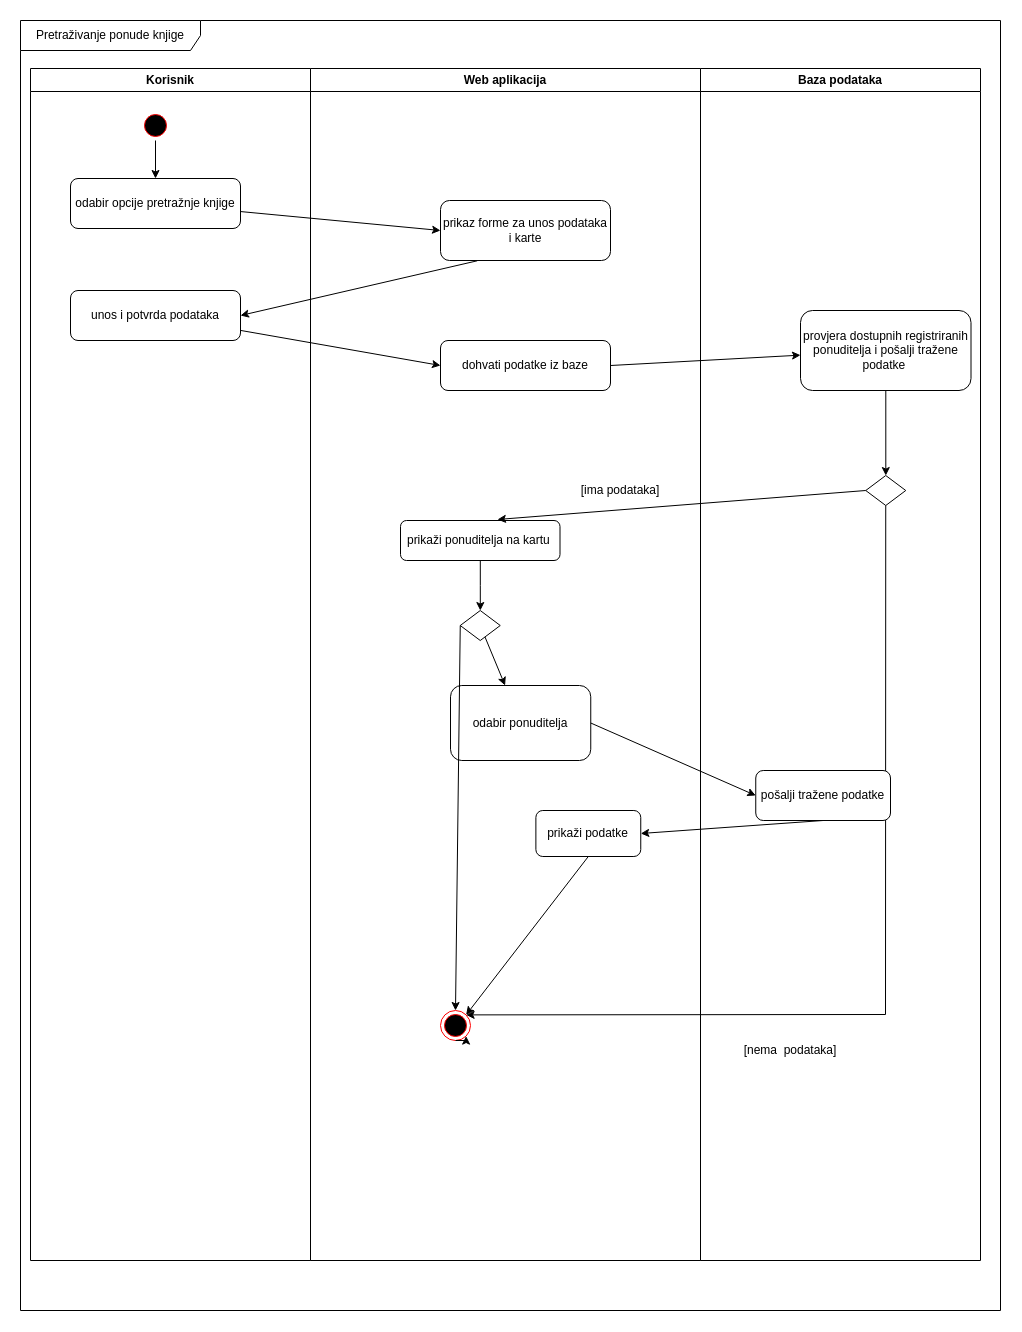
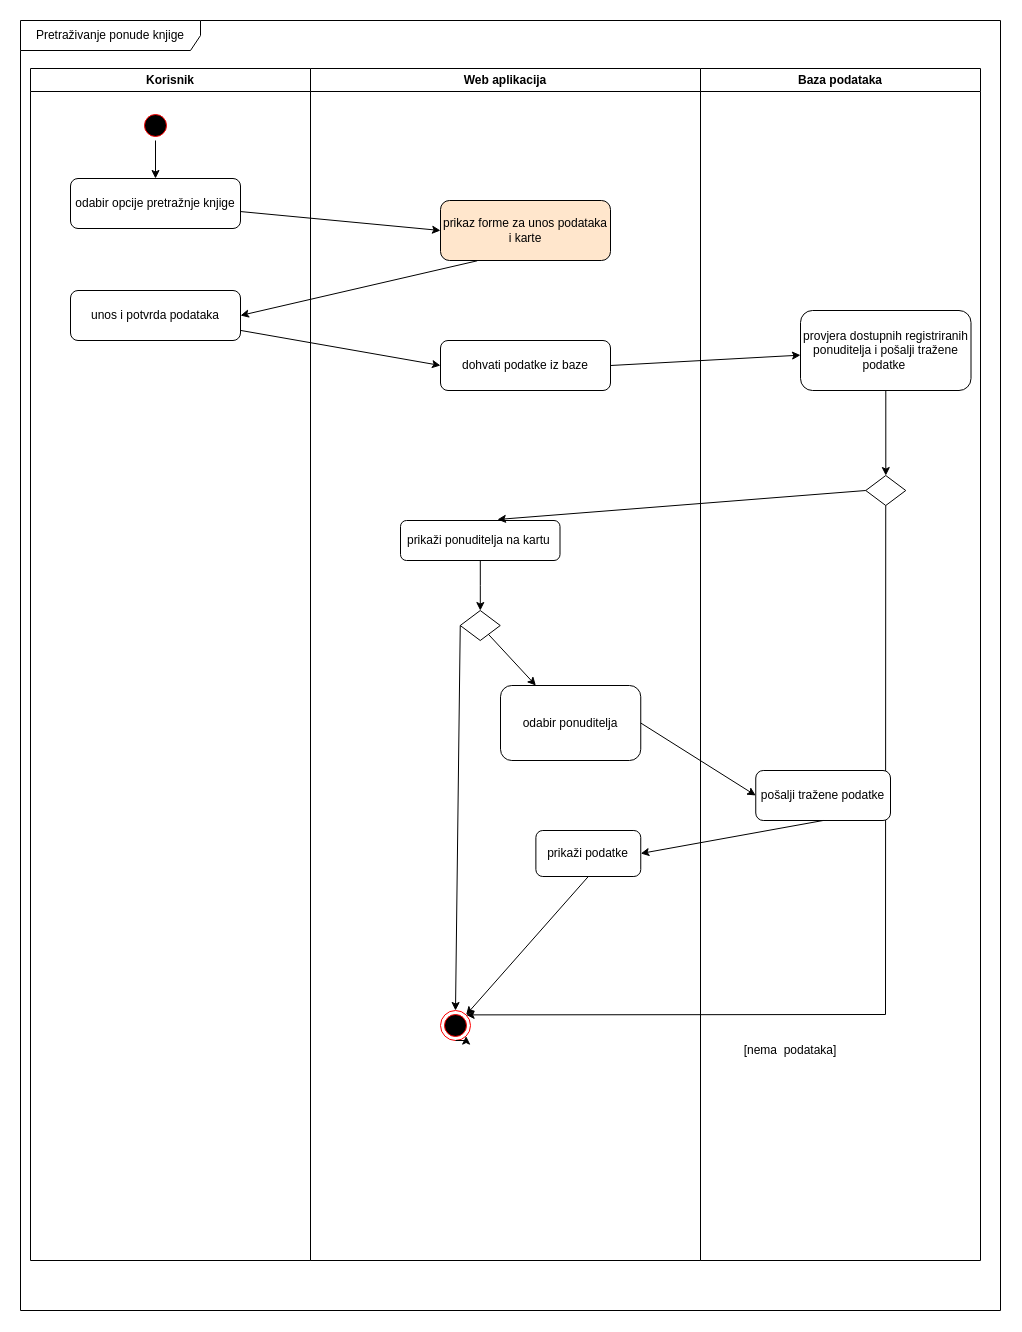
node "prikaz forme za unos podataka i karte": fillcolor #ffffff -> #ffe6cc
node "[ima podataka]": removed
node "odabir ponuditelja": moved (521, 723) -> (571, 723)
node "prikaži podatke": moved (588, 834) -> (588, 854)
